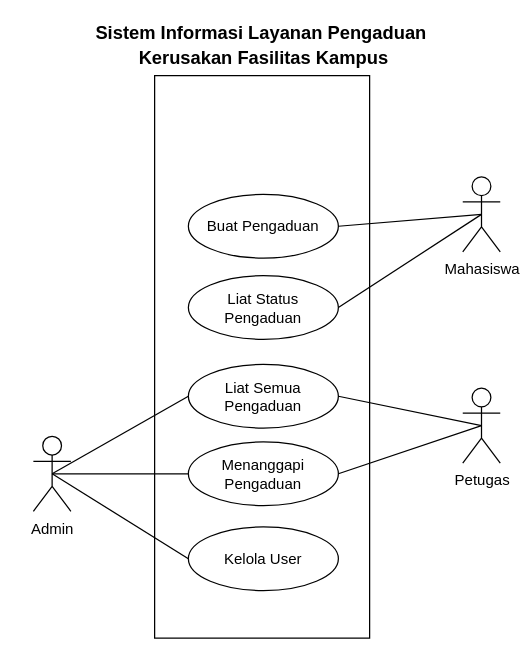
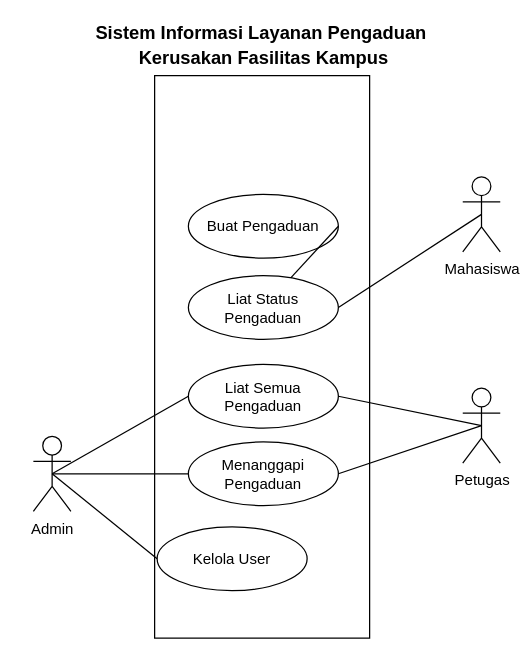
edge "Mahasiswa" -- "Buat Pengaduan": now "Liat Status Pengaduan" -- "Buat Pengaduan"
node "Kelola User": moved (263, 559) -> (232, 559)
